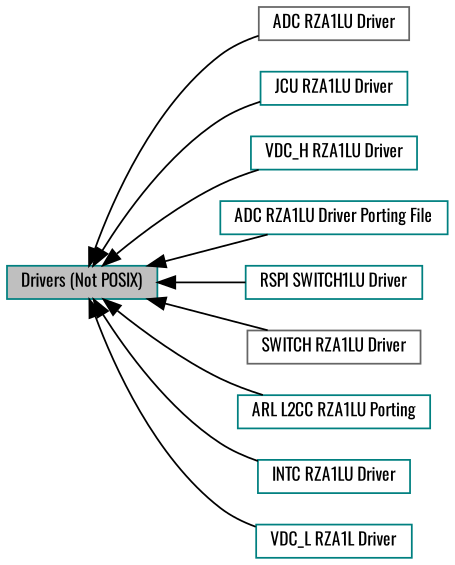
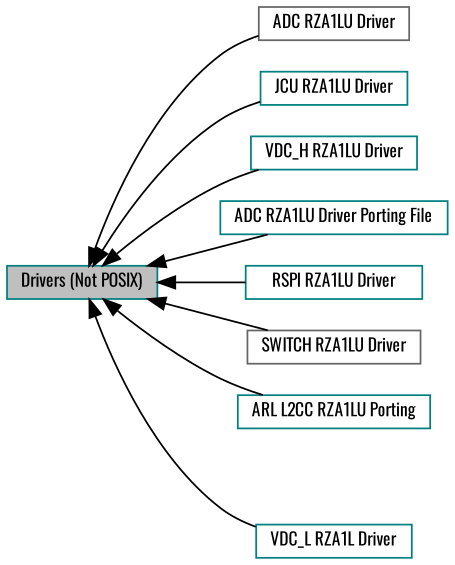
node "RSPI SWITCH1LU Driver": label "RSPI SWITCH1LU Driver" -> "RSPI RZA1LU Driver"
node "INTC RZA1LU Driver": removed
